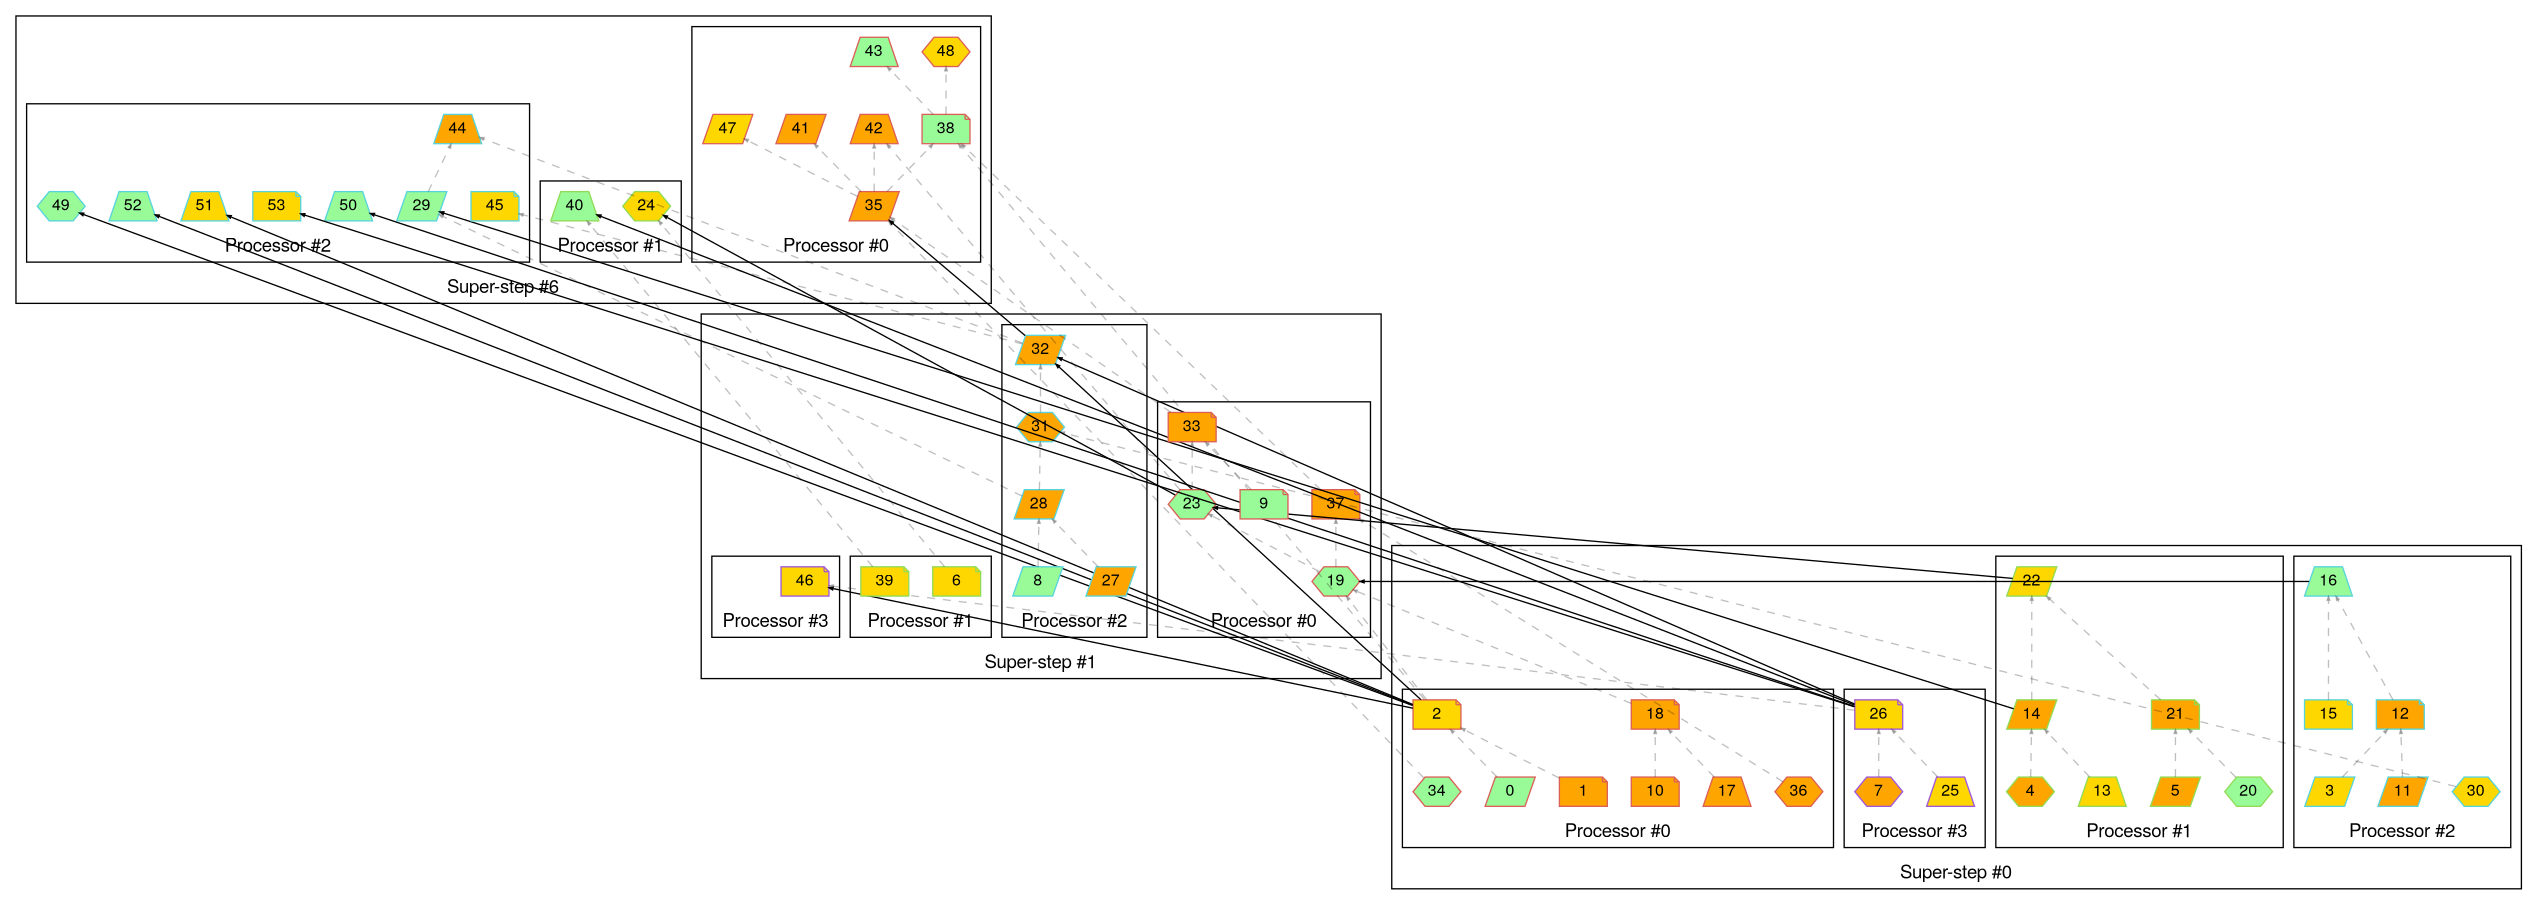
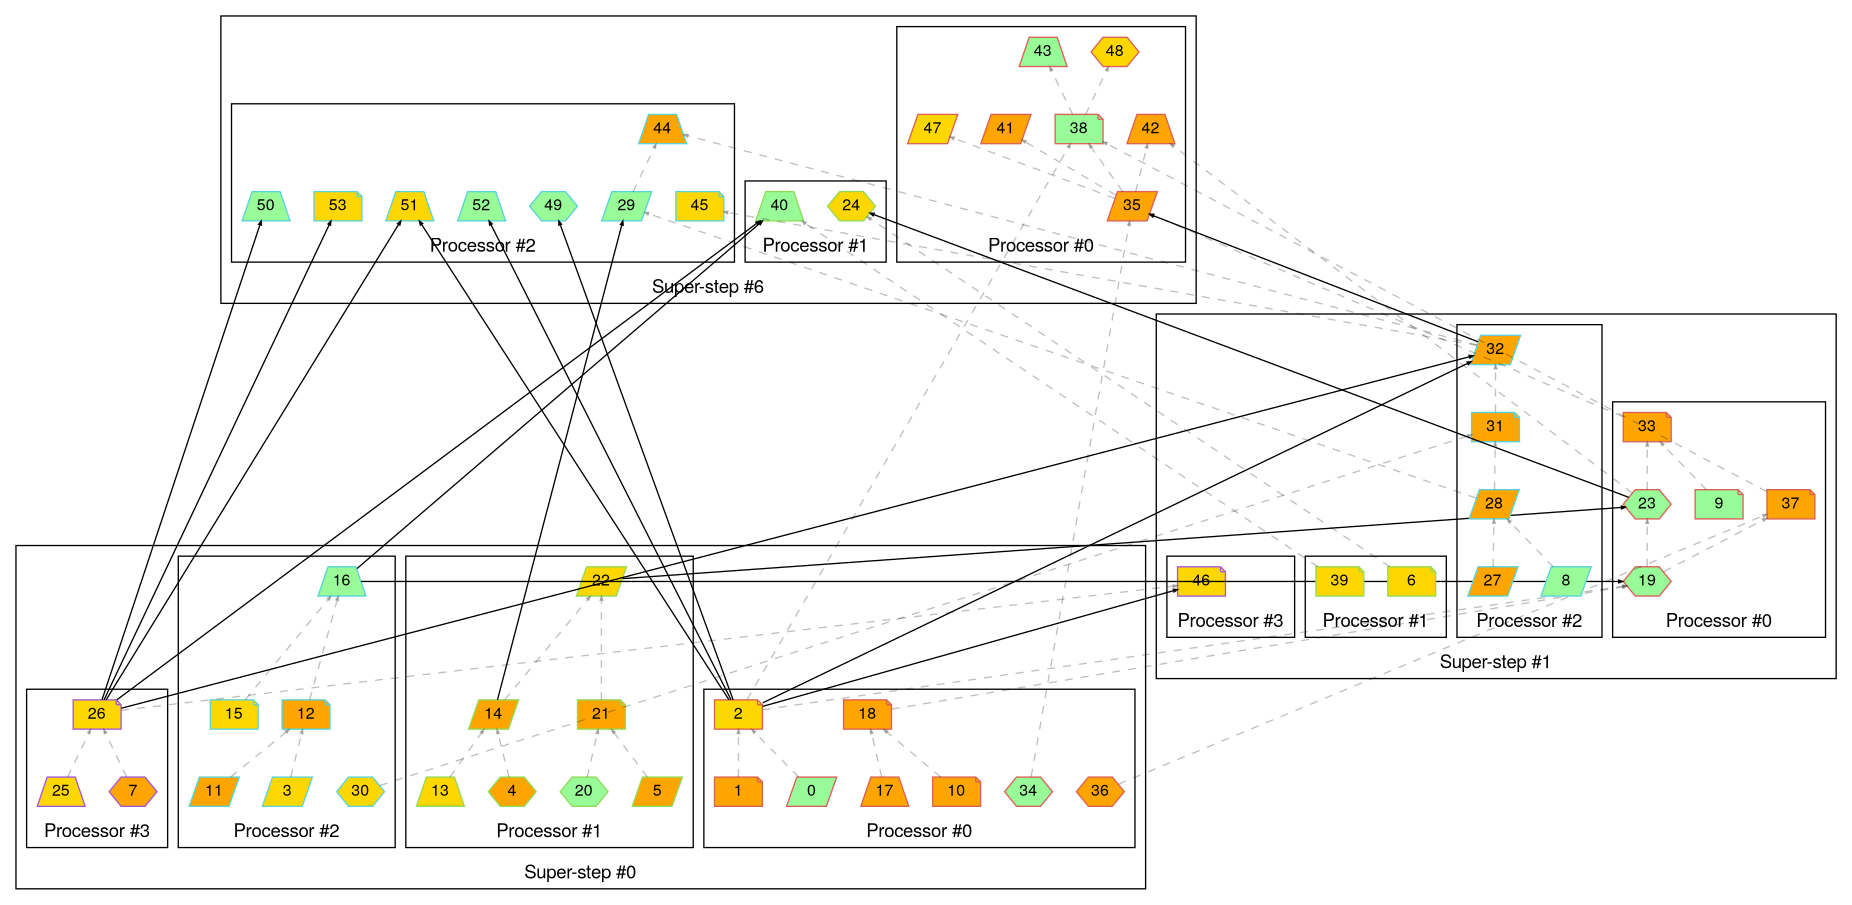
edge "16" -> "40": added
node "31": shape hexagon -> note
edge "26" -> "51": added
